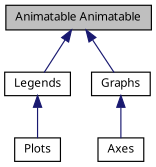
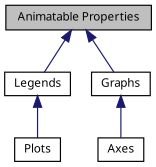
node "Animatable Animatable": label "Animatable Animatable" -> "Animatable Properties"
